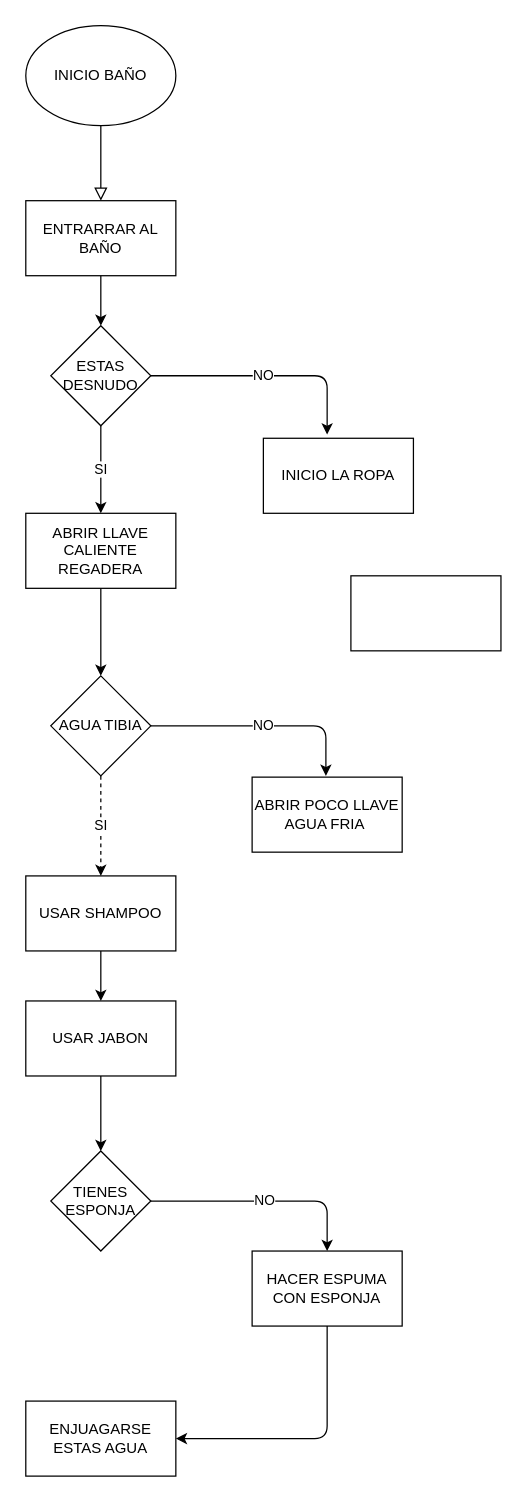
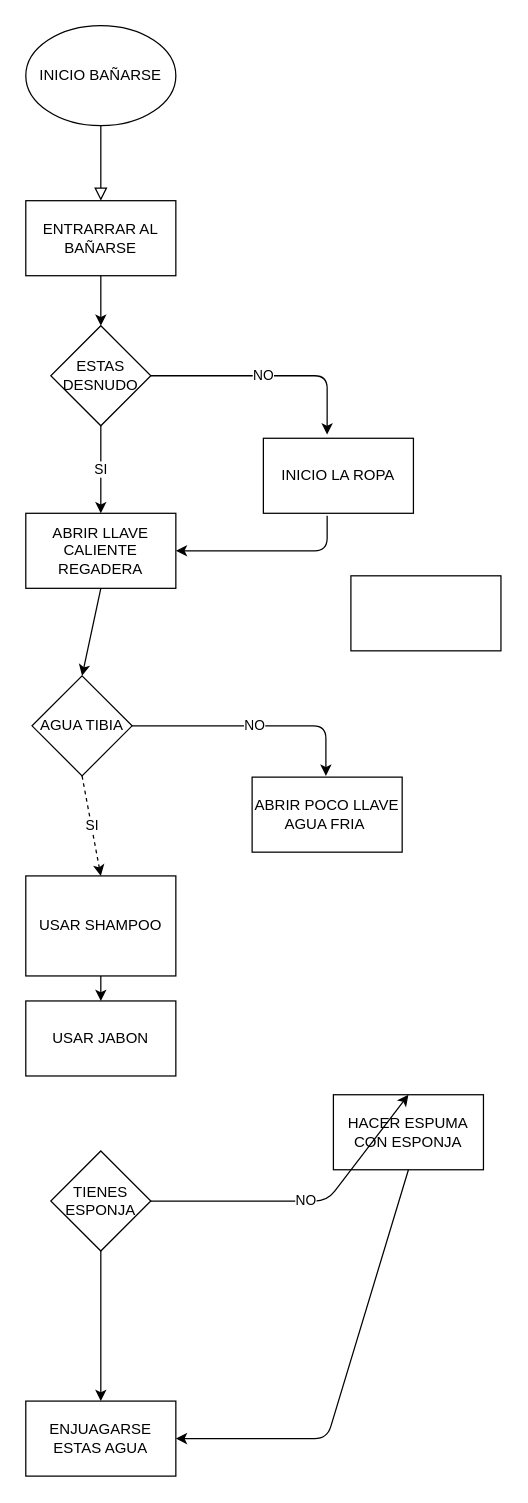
node "INICIO BAÑO": label "INICIO BAÑO" -> "INICIO BAÑARSE"
node "ENTRARRAR AL BAÑO": label "ENTRARRAR AL BAÑO" -> "ENTRARRAR AL BAÑARSE"
edge "INICIO LA ROPA" -> "ABRIR LLAVE CALIENTE REGADERA": added
node "AGUA TIBIA": moved (101, 726) -> (82, 726)
node "USAR SHAMPOO": size 150x75 -> 150x100
edge "USAR JABON" -> "TIENES ESPONJA": removed
node "HACER ESPUMA CON ESPONJA": moved (327, 1288) -> (408, 1132)
edge "TIENES ESPONJA" -> "ENJUAGARSE ESTAS AGUA": added
